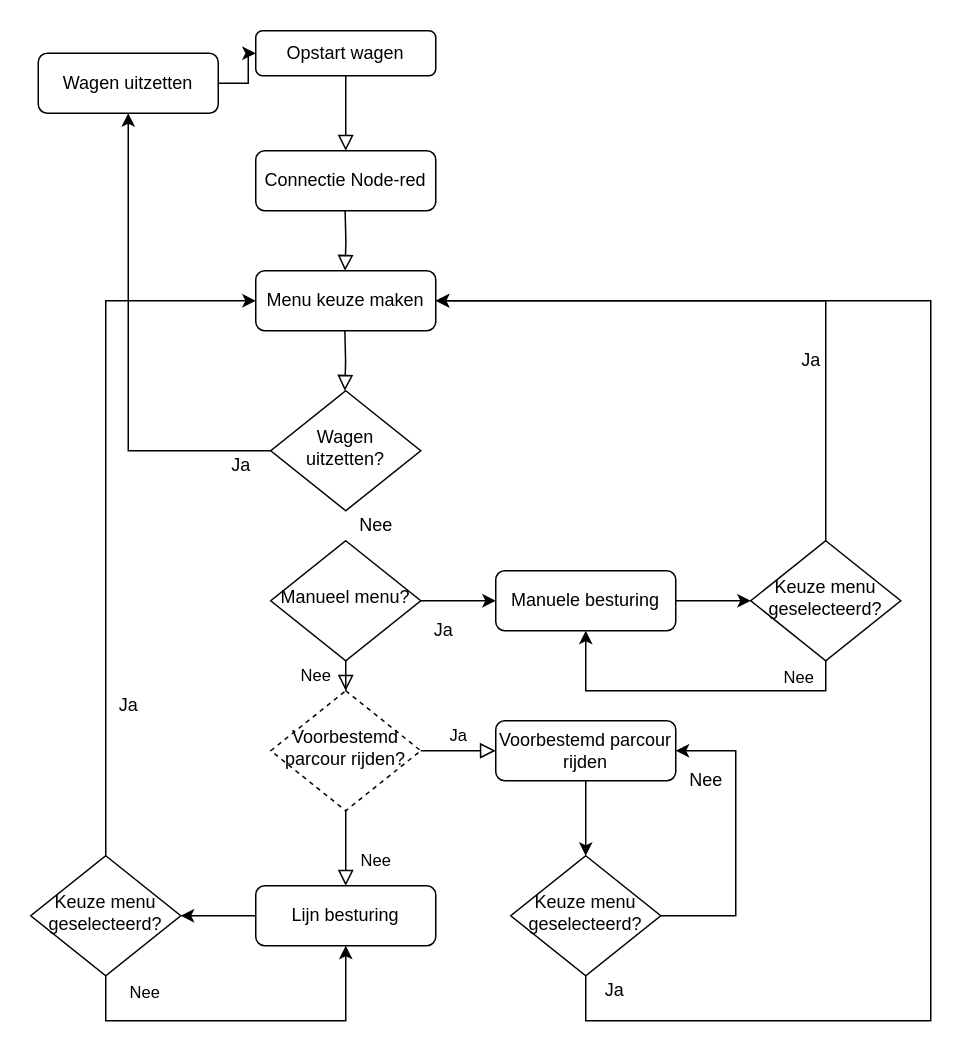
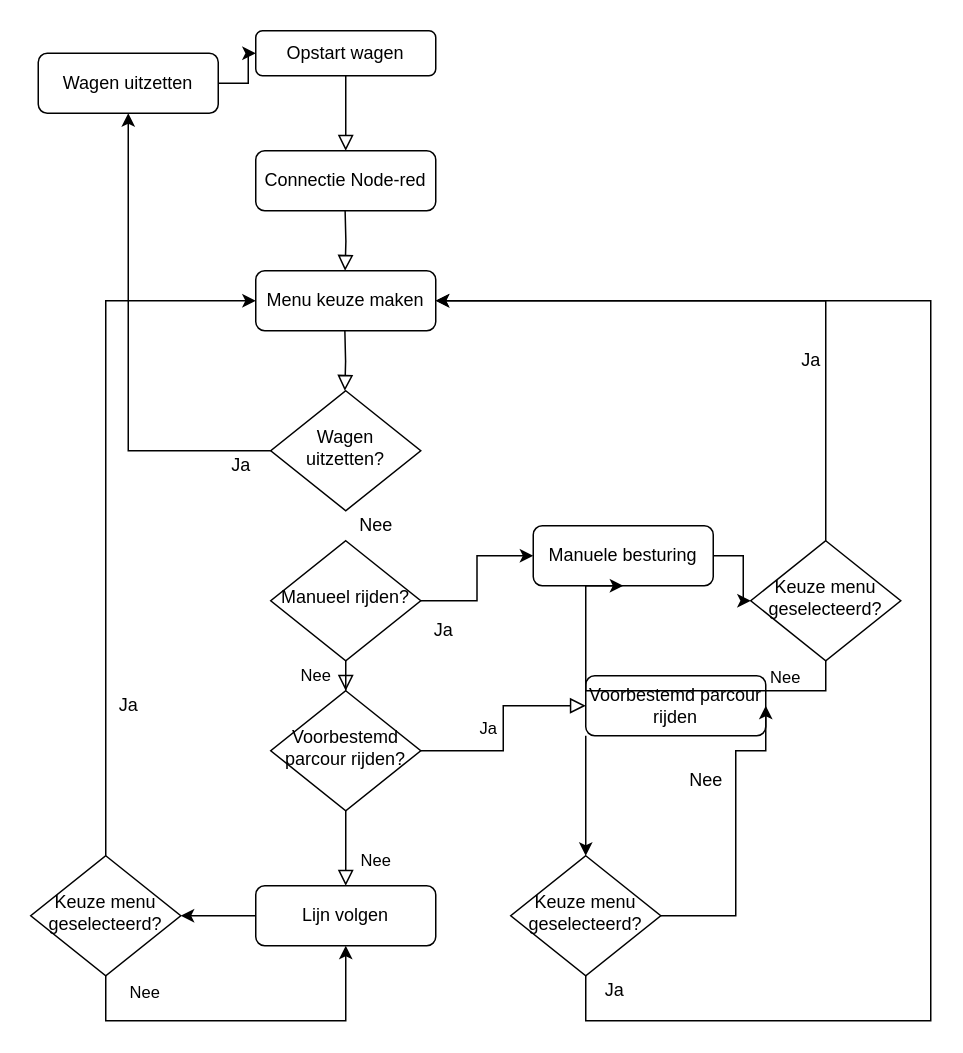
node "Manueel menu?": label "Manueel menu?" -> "Manueel rijden?"
node "Manuele besturing": moved (586, 601) -> (623, 556)
node "Voorbestemd parcour rijden?": style dashed -> solid
node "Voorbestemd parcour rijden": moved (586, 751) -> (676, 706)
node "Lijn besturing": label "Lijn besturing" -> "Lijn volgen"
